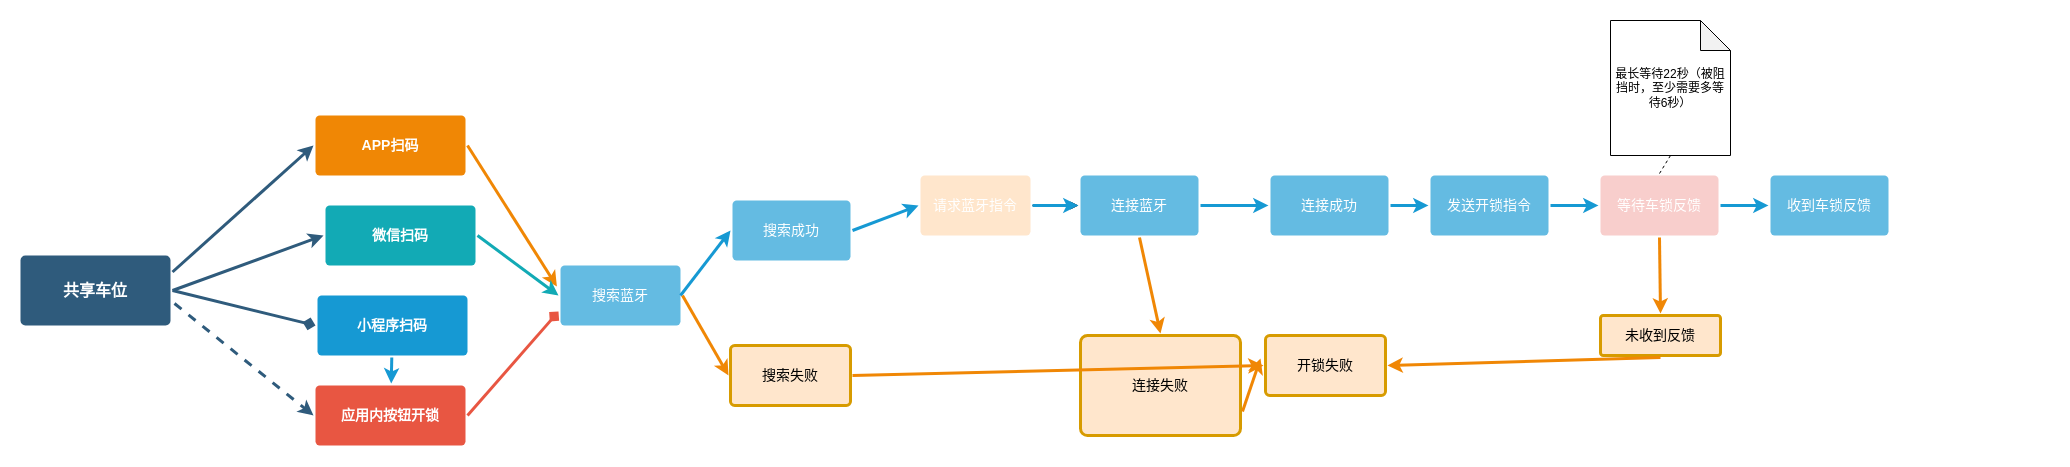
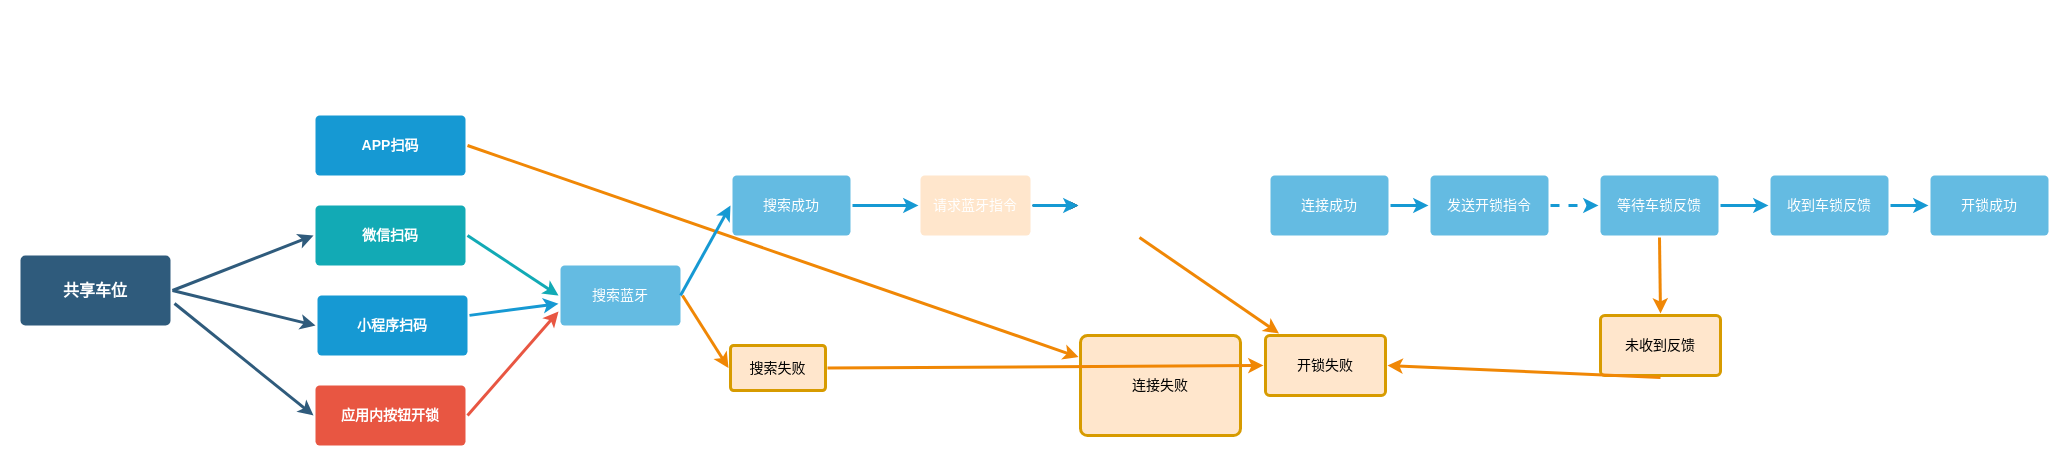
node "最长等待22秒（被阻挡时，至少需要多等待6秒）": removed
node "APP扫码": fillcolor #f08705 -> #1699d3
edge "最长等待22秒（被阻挡时，至少需要多等待6秒）" -- "等待车锁反馈": removed
node "连接蓝牙": fillcolor #64bbe2 -> #ffffff
edge "连接蓝牙" -> "连接成功": removed
edge "发送开锁指令" -> "等待车锁反馈": style solid -> dashed
node "等待车锁反馈": fillcolor #f8cecc -> #64bbe2
edge "收到车锁反馈" -> "开锁成功": added
node "开锁成功": added
edge "共享车位" -> "APP扫码": removed
edge "APP扫码" -> "搜索蓝牙": now "APP扫码" -> "连接失败"
node "搜索成功": moved (792, 231) -> (792, 206)
node "微信扫码": moved (401, 236) -> (391, 236)
edge "连接蓝牙" -> "连接失败": now "连接蓝牙" -> "开锁失败"
edge "应用内按钮开锁" -> "搜索蓝牙": arrowhead diamond -> classic
edge "共享车位" -> "小程序扫码": arrowhead diamond -> classic
node "未收到反馈": size 120x40 -> 120x60
edge "共享车位" -> "应用内按钮开锁": style dashed -> solid
edge "小程序扫码" -> "应用内按钮开锁": now "小程序扫码" -> "搜索蓝牙"
node "搜索失败": size 120x60 -> 95x45
edge "连接失败" -> "开锁失败": removed
